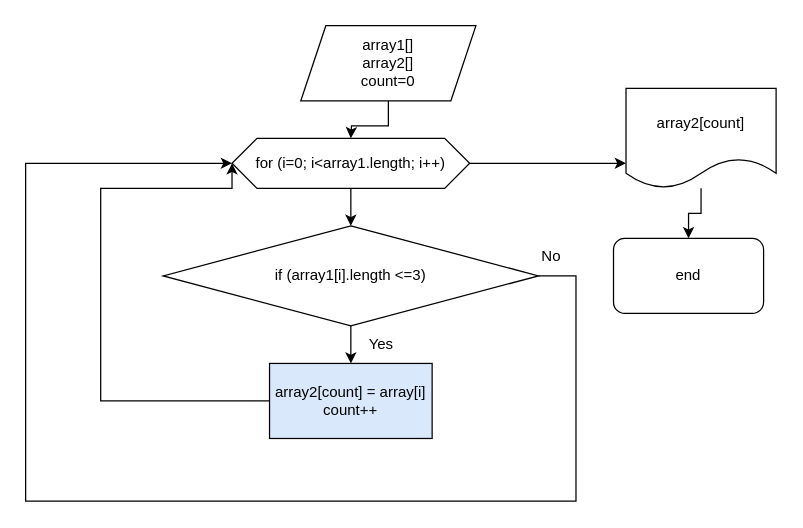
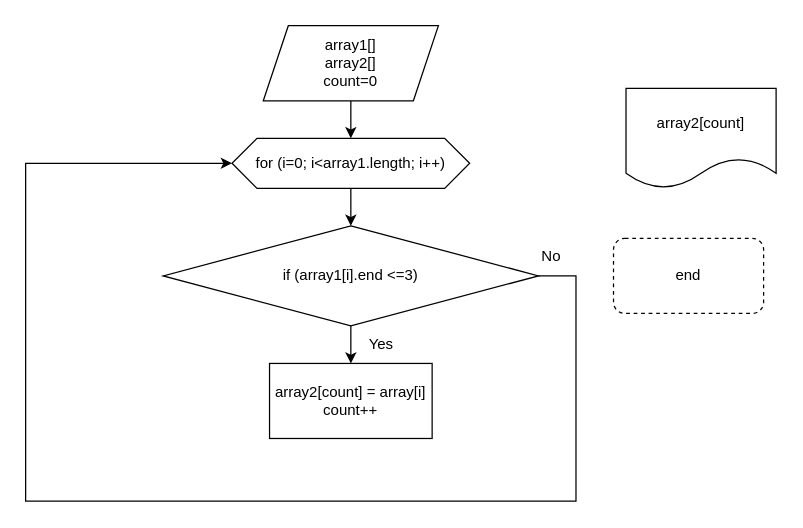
node "array1[] array2[] count=0": moved (388, 63) -> (351, 63)
edge "for (i=0; i<array1.length; i++)" -> "array2[count]": removed
edge "array2[count]" -> "end": removed
node "if (array1[i].length <=3)": label "if (array1[i].length <=3)" -> "if (array1[i].end <=3)"
node "end": style solid -> dashed
edge "array2[count] = array[i] count++" -> "for (i=0; i<array1.length; i++)": removed
node "array2[count] = array[i] count++": fillcolor #dae8fc -> #ffffff
